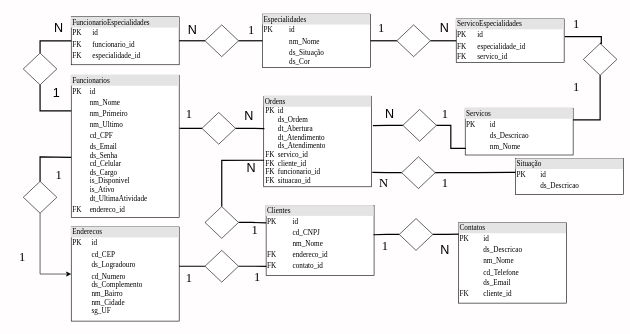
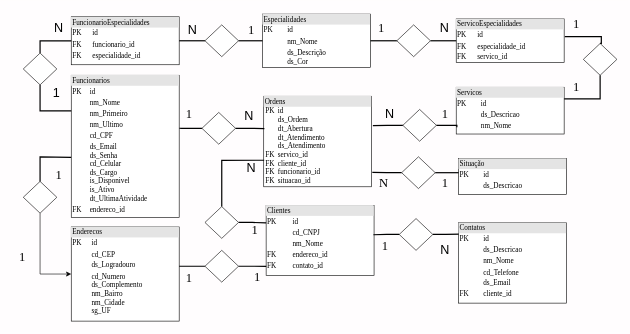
node "Especialidades PK id nm_Nome ds_Situação ds_Cor": label "Especialidades PK id nm_Nome ds_Situação ds_Cor" -> "Especialidades PK id nm_Nome ds_Descrição ds_Cor"
node "Servicos PK id ds_Descricao nm_Nome": moved (519, 132) -> (510, 111)
node "Situação PK id ds_Descricao": moved (570, 177) -> (513, 177)
